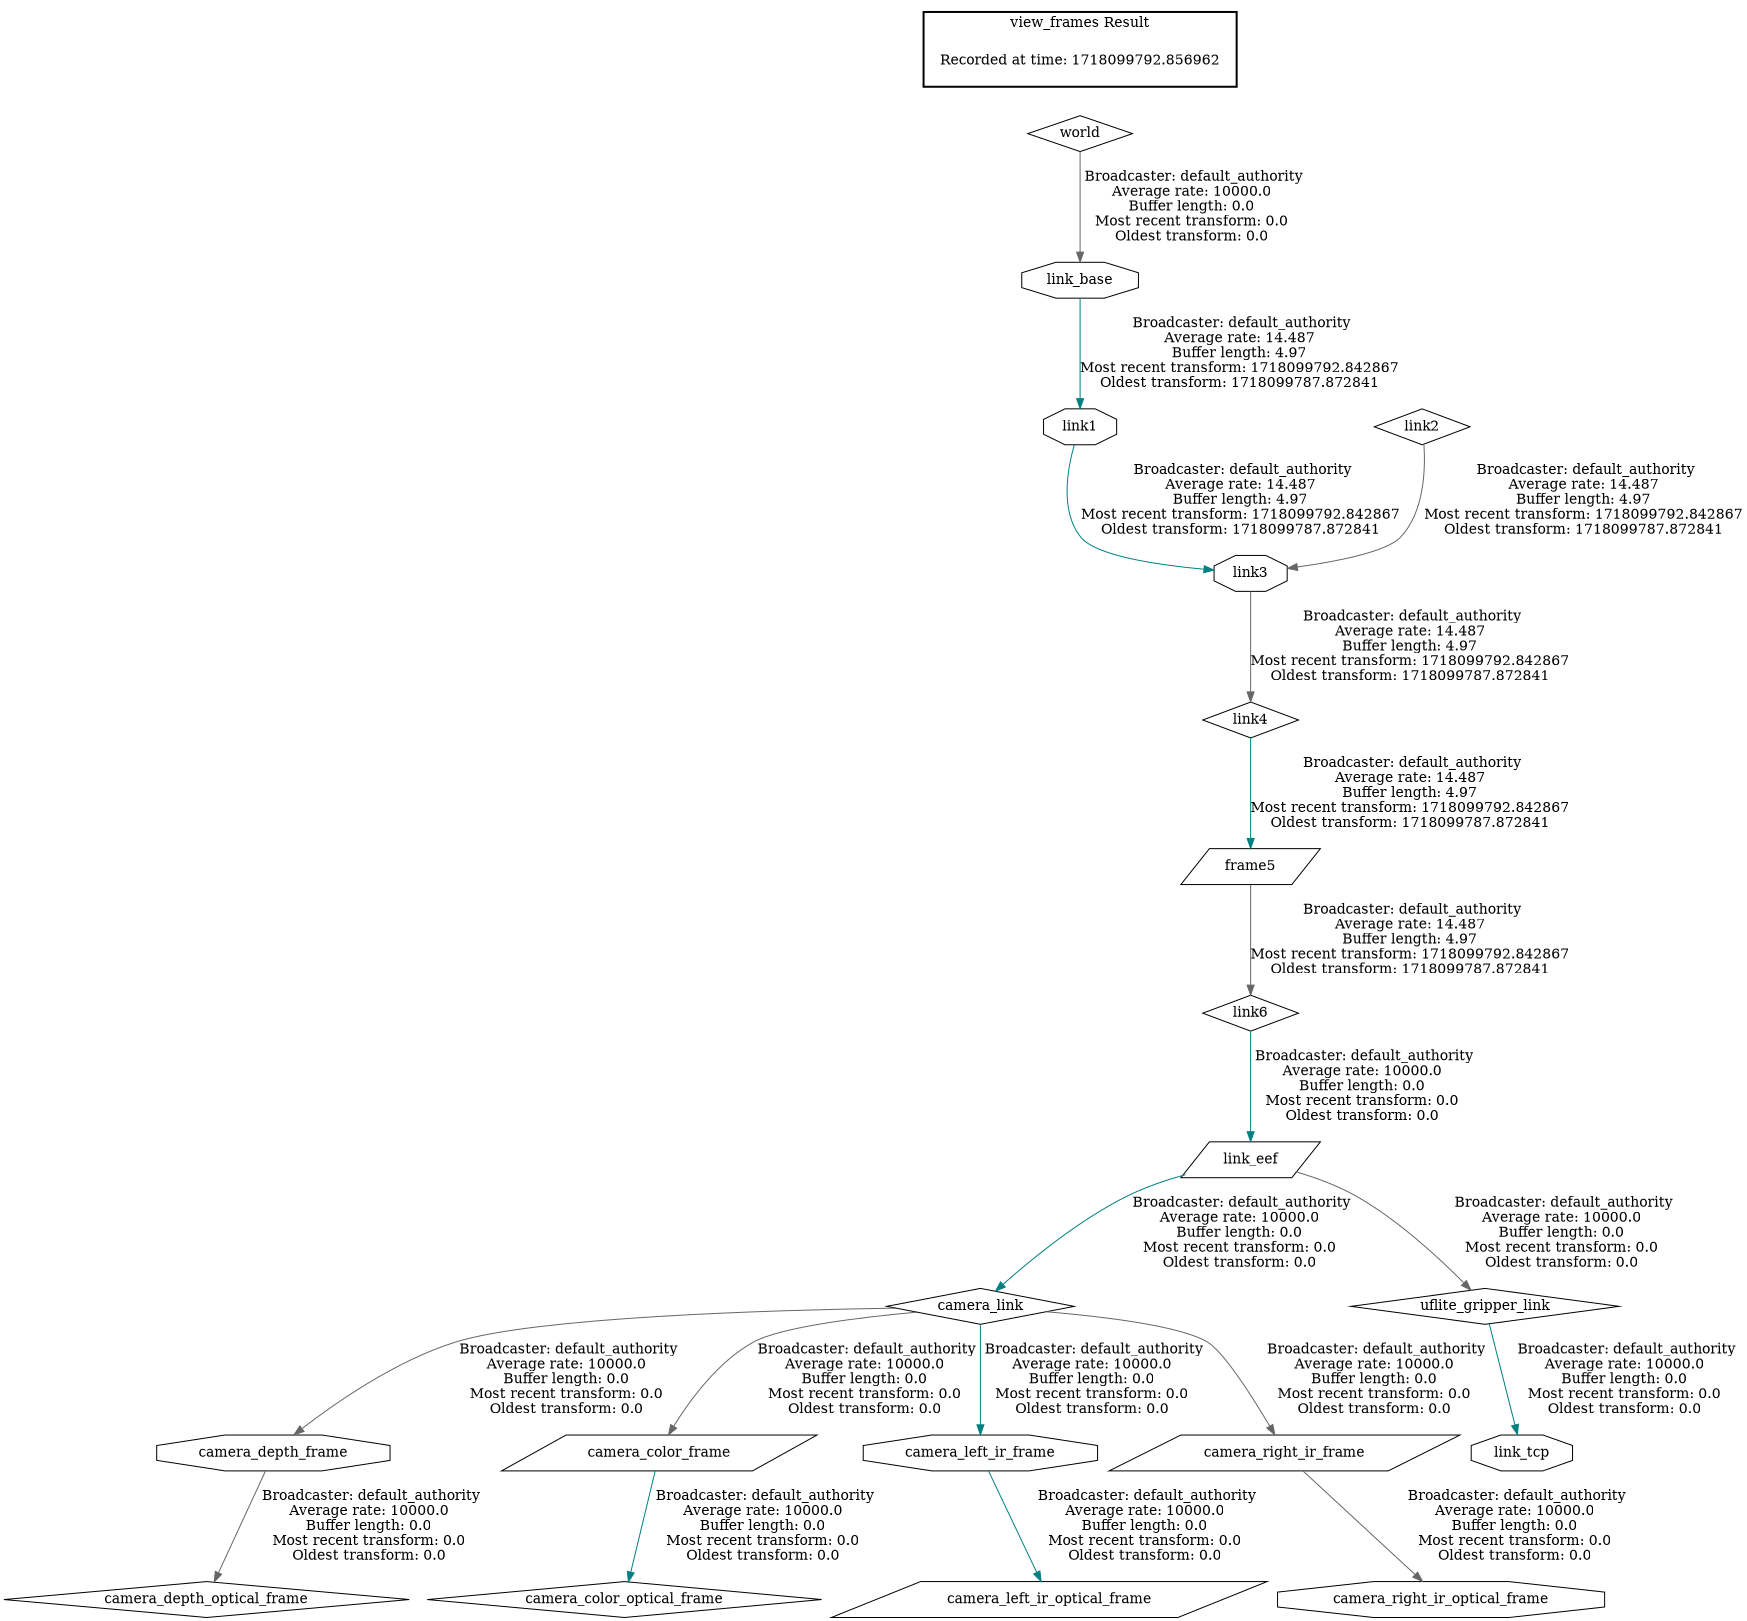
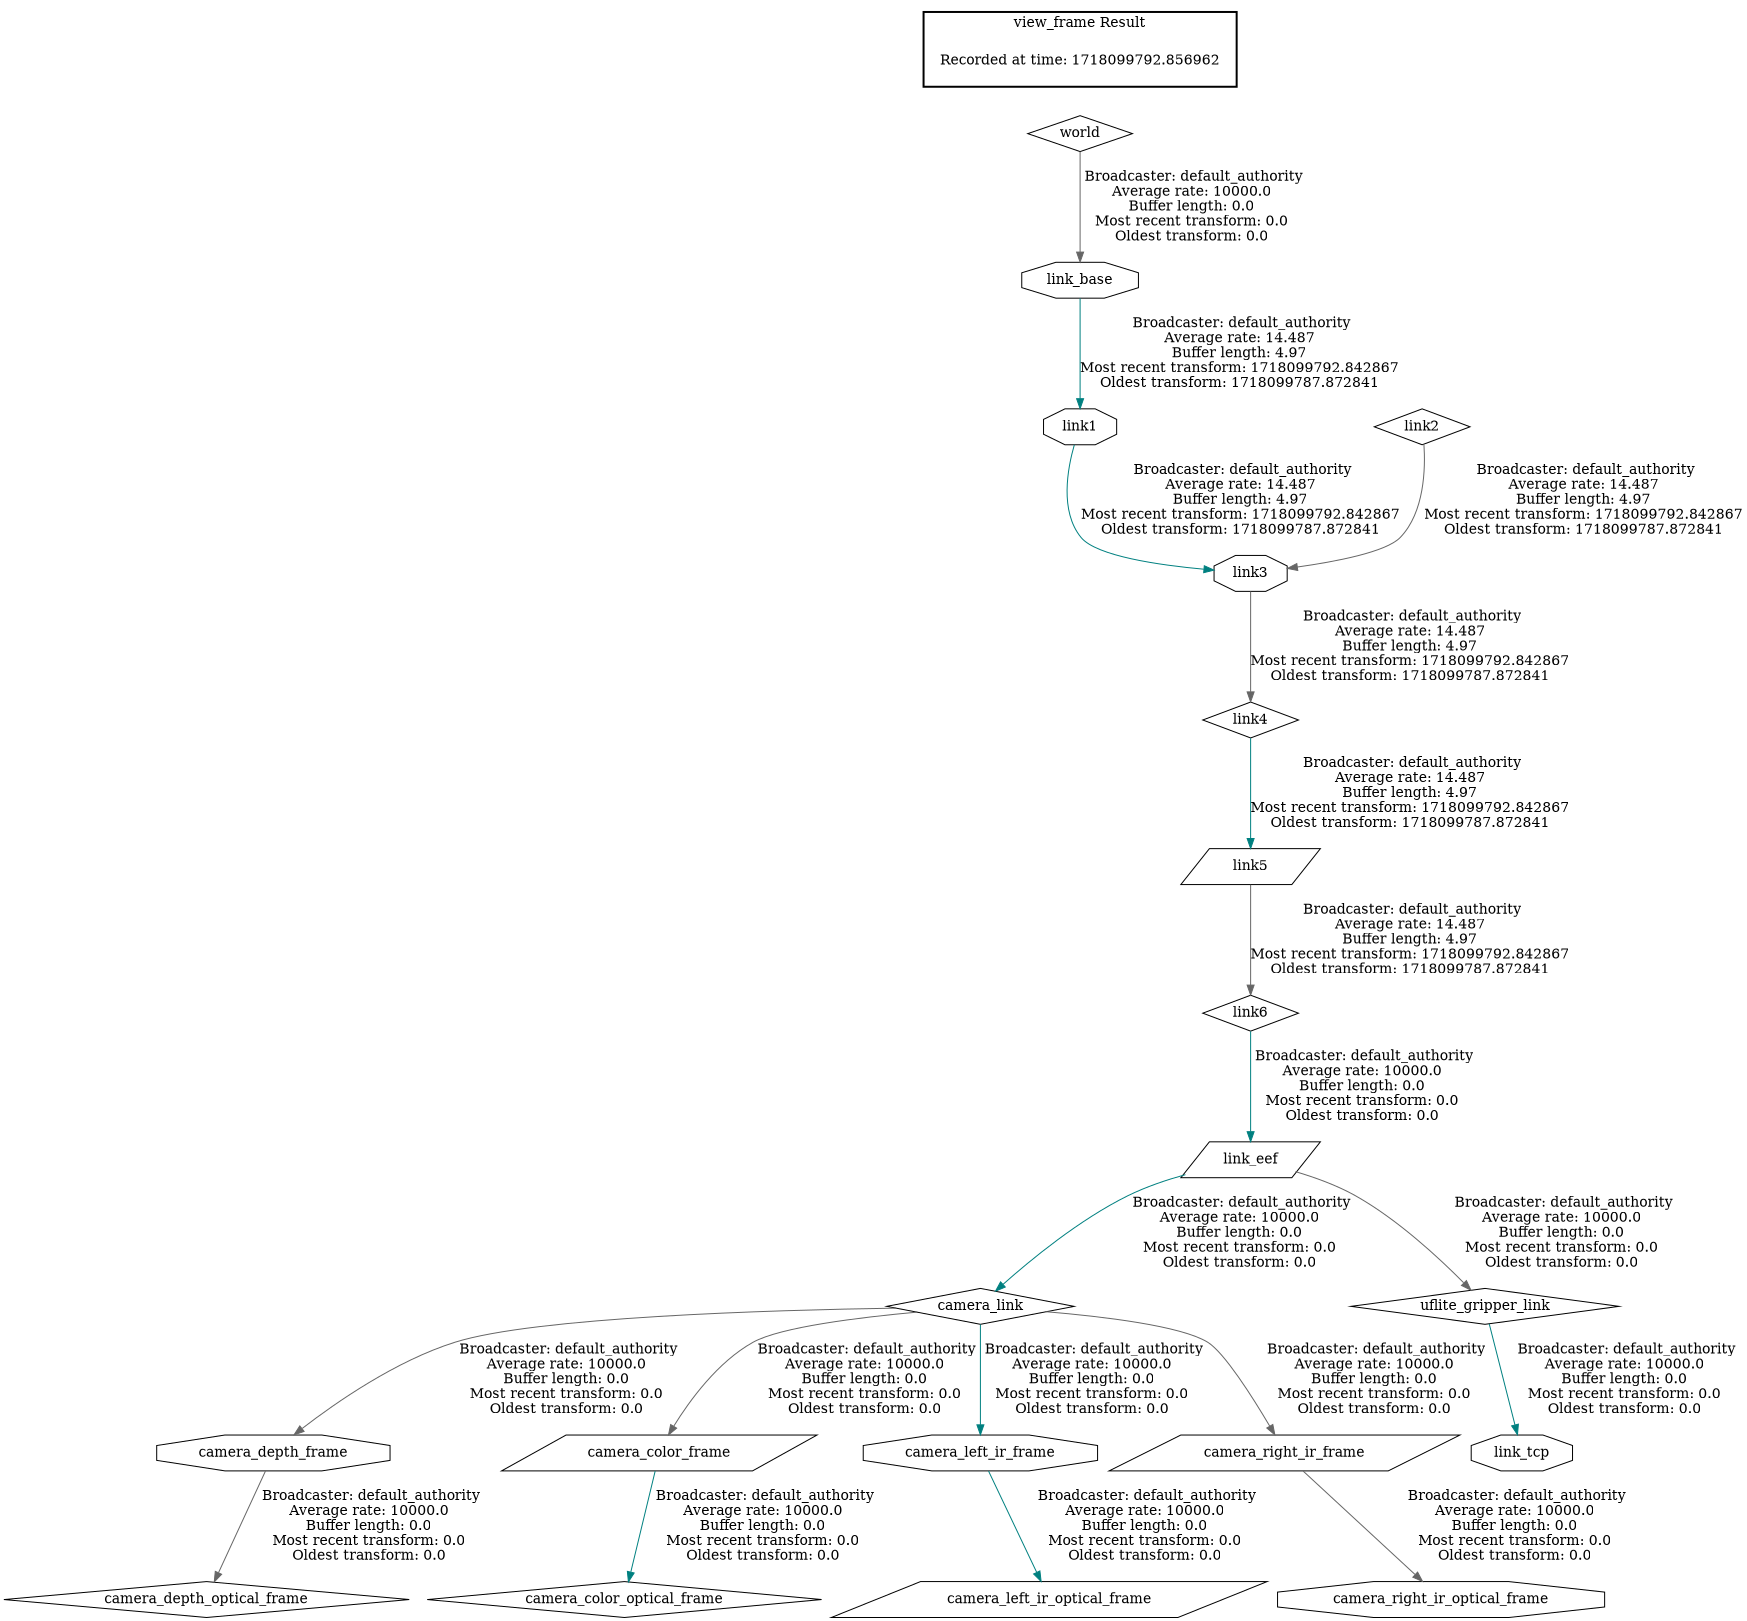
cluster "view_frames Result": label "view_frames Result" -> "view_frame Result"
node "frame5": label "frame5" -> "link5"
